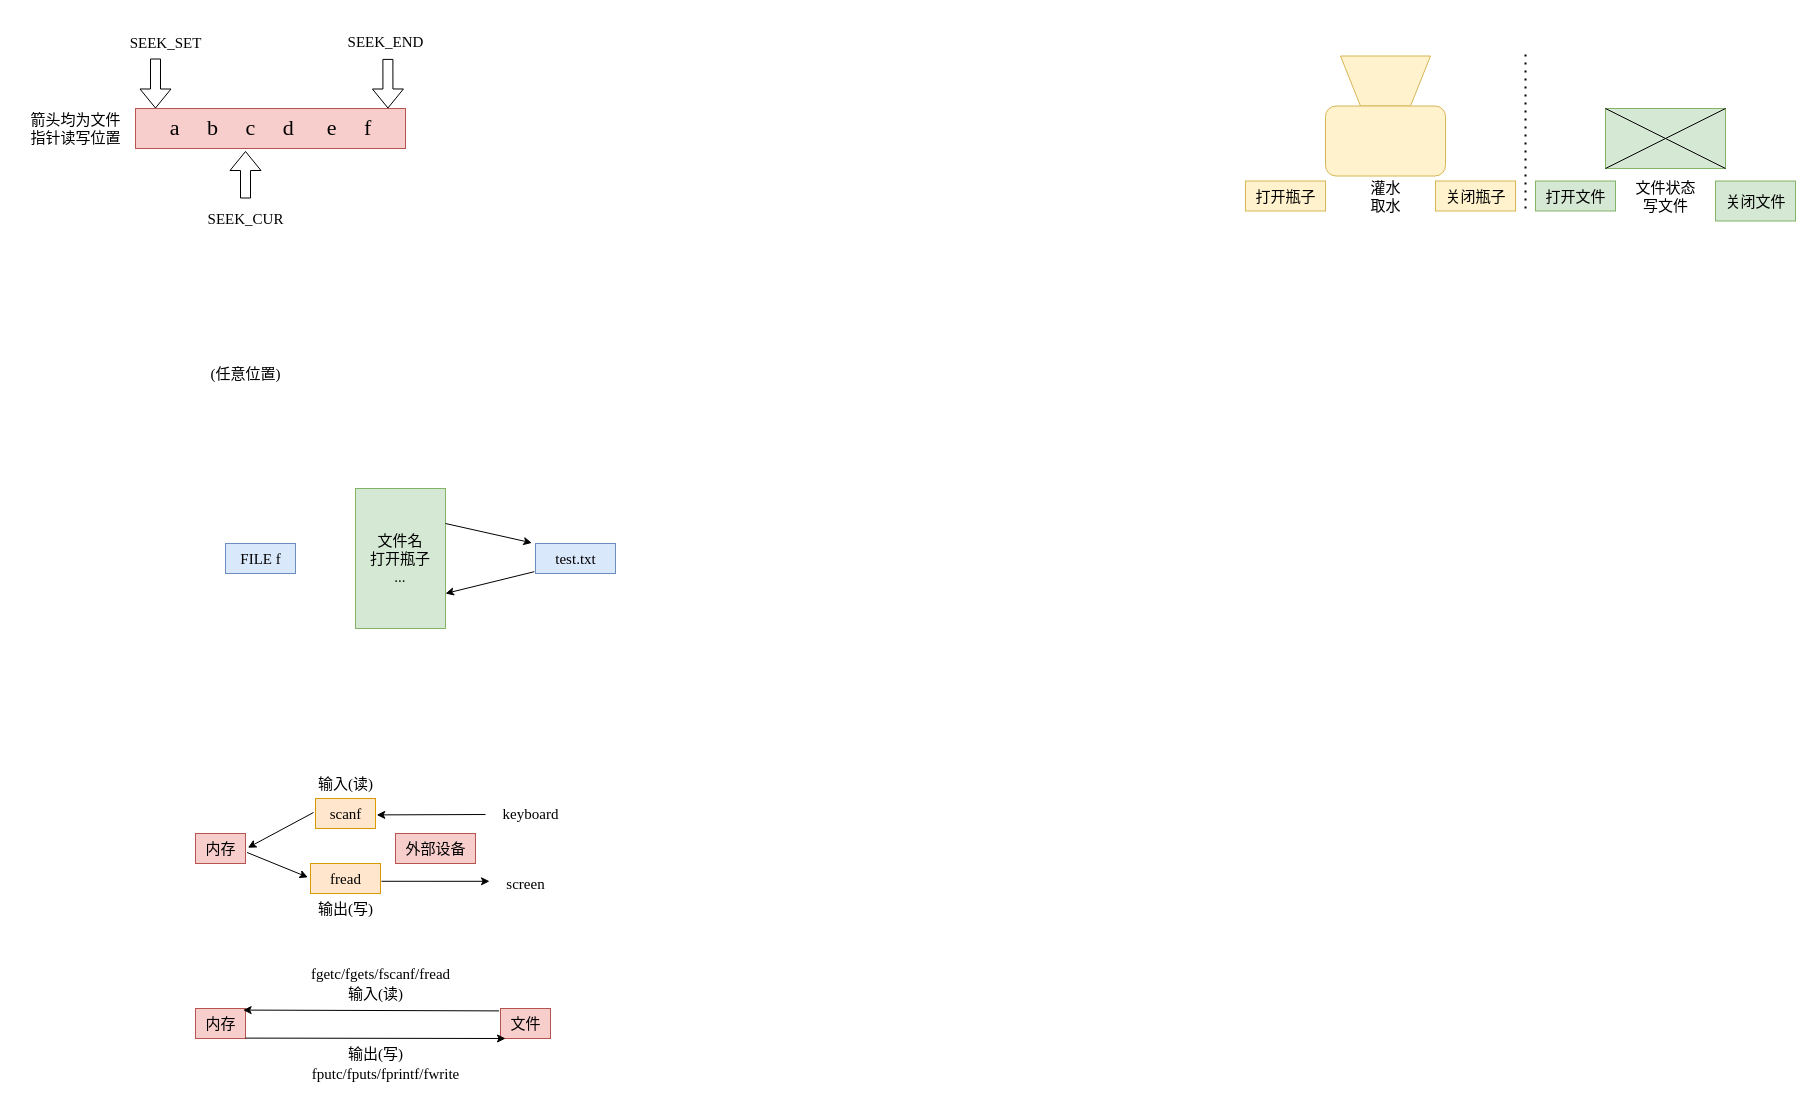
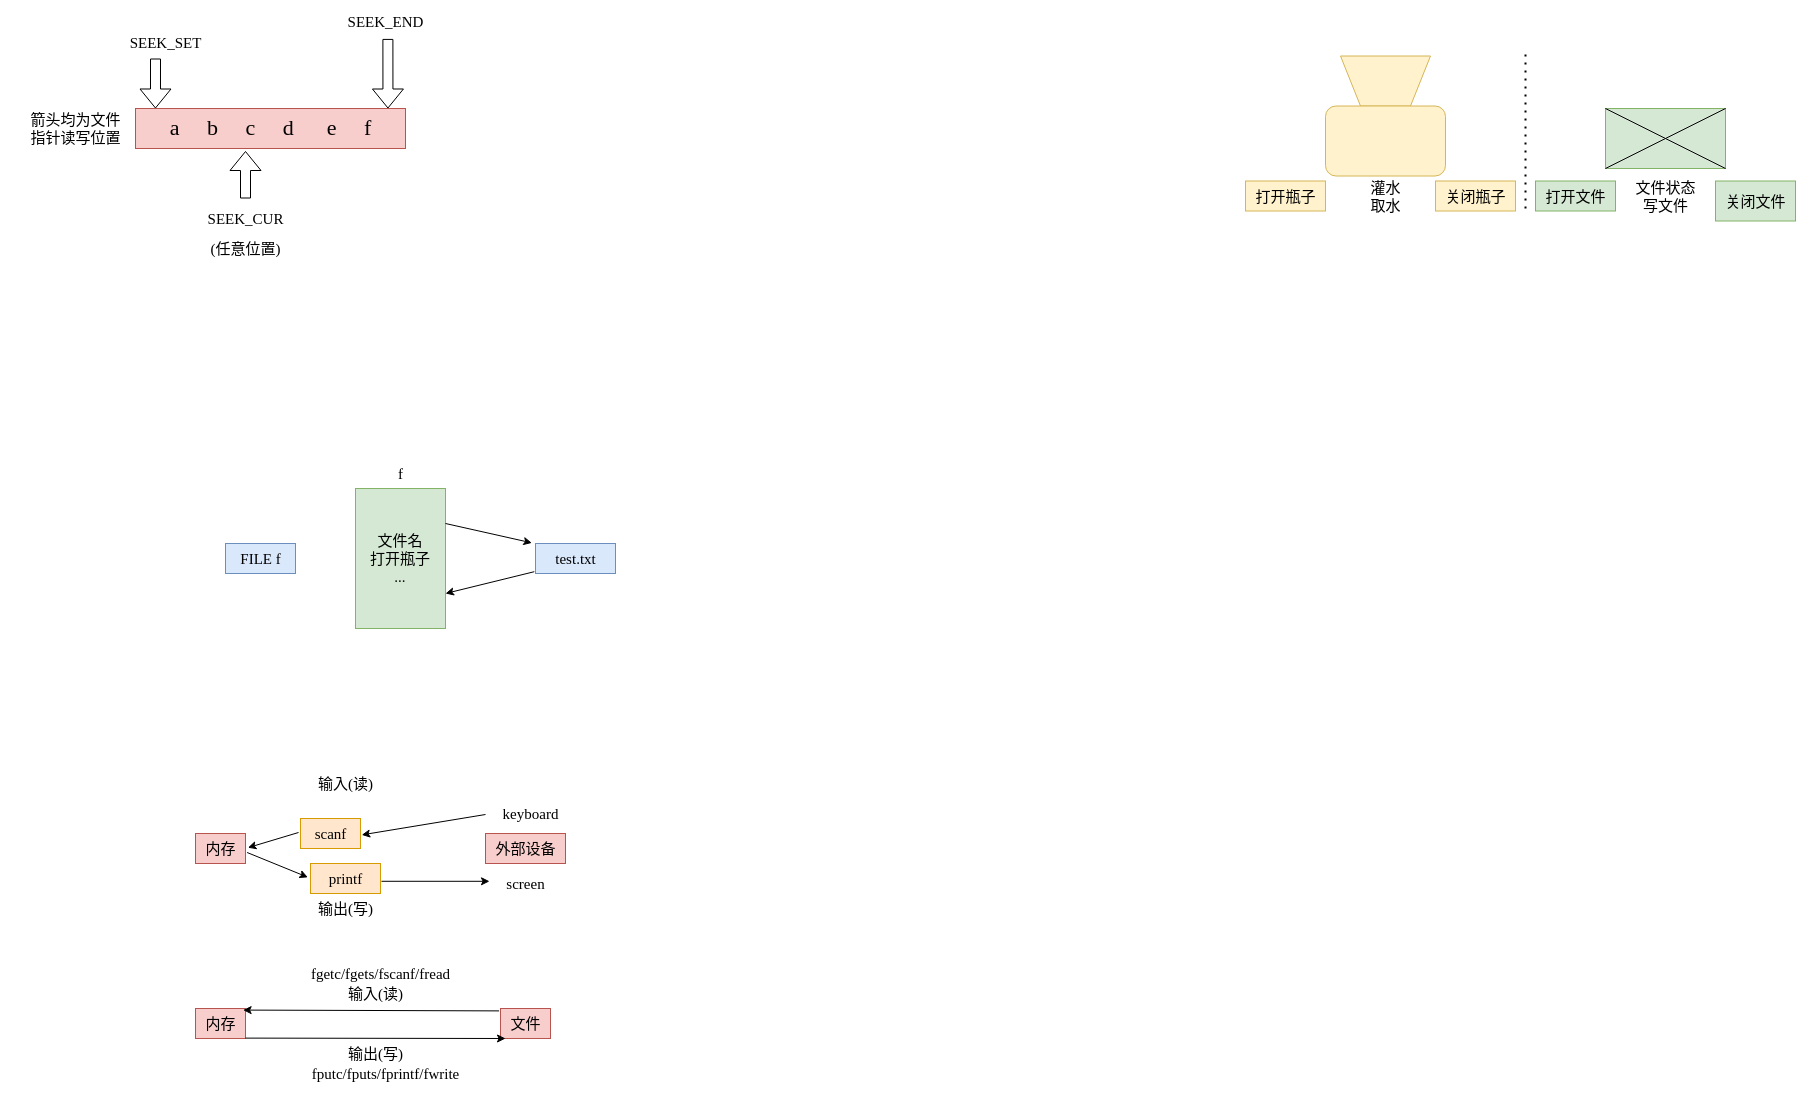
node "SEEK_END": moved (386, 41) -> (386, 21)
node "(任意位置)": moved (246, 374) -> (246, 249)
node "f": added
node "scanf": moved (346, 814) -> (331, 834)
node "外部设备": moved (436, 849) -> (526, 849)
node "fread": label "fread" -> "printf"
